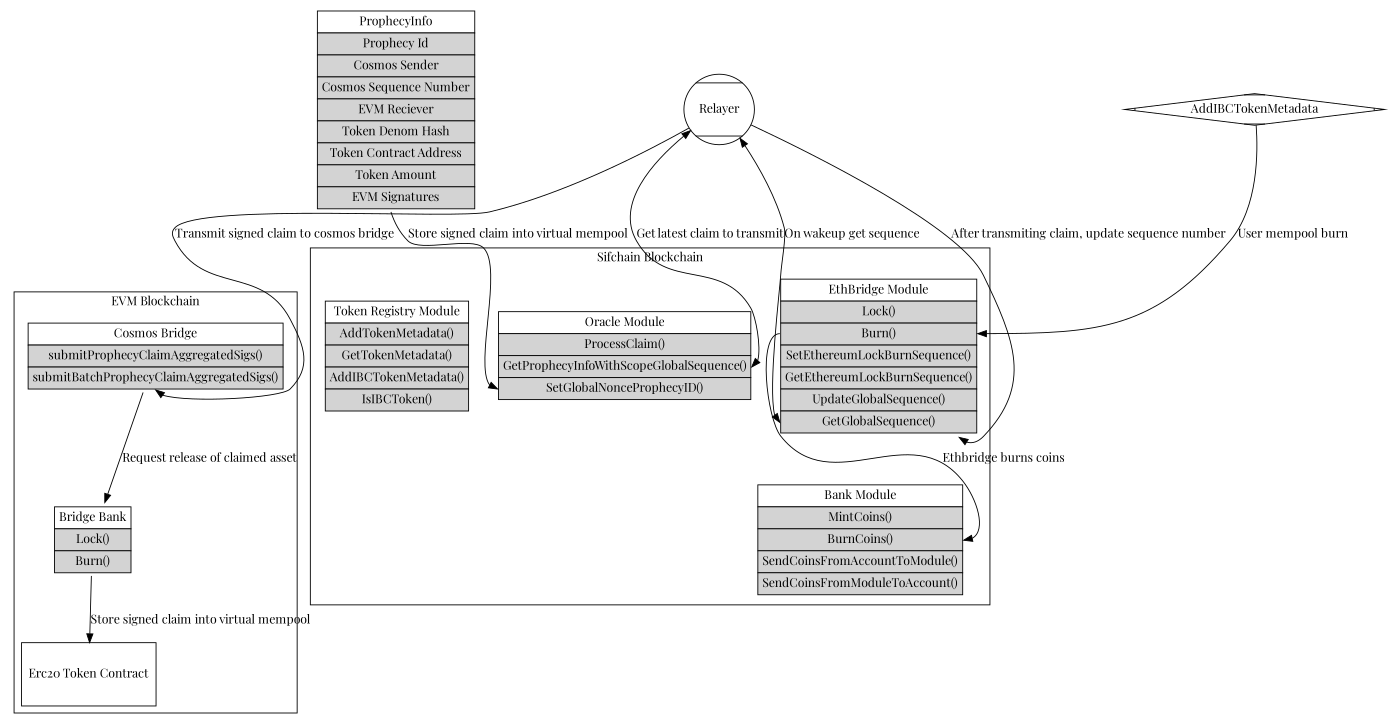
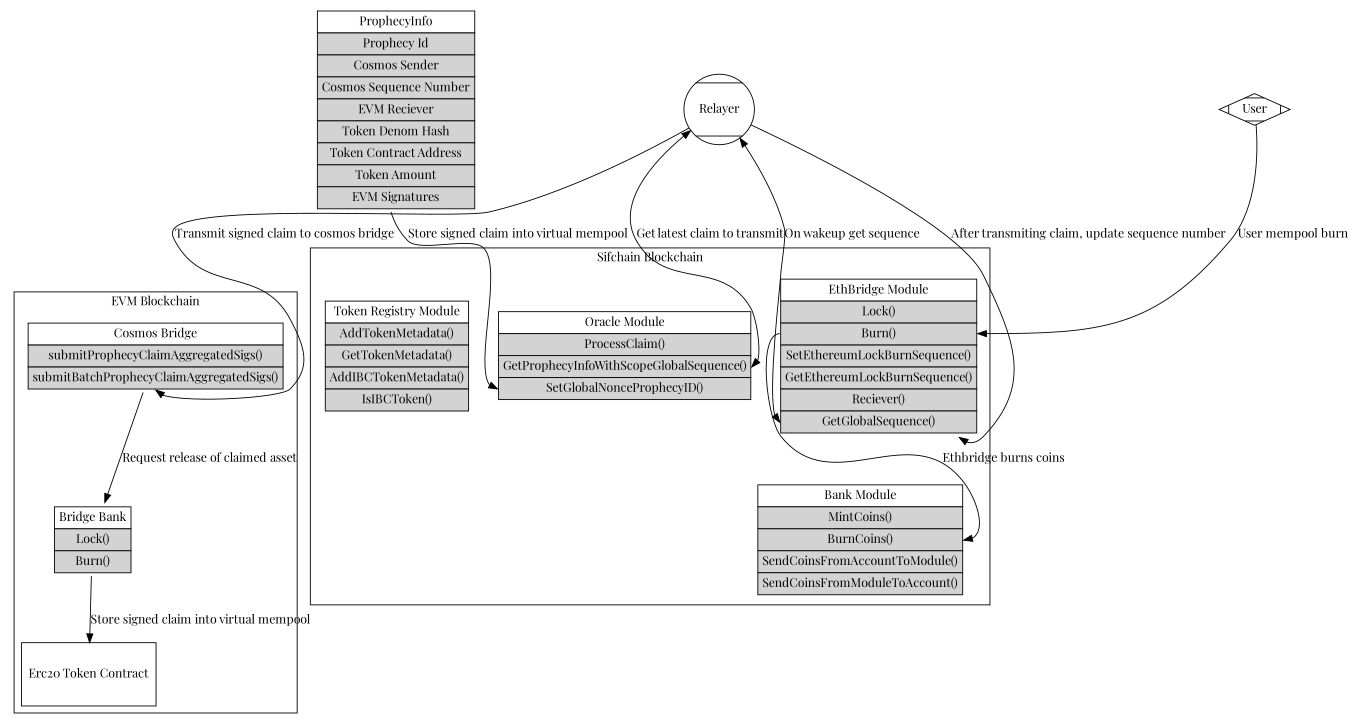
node "AddIBCTokenMetadata": label "AddIBCTokenMetadata" -> "User"
node "EthBridge Module": text "UpdateGlobalSequence()" -> "Reciever()"
